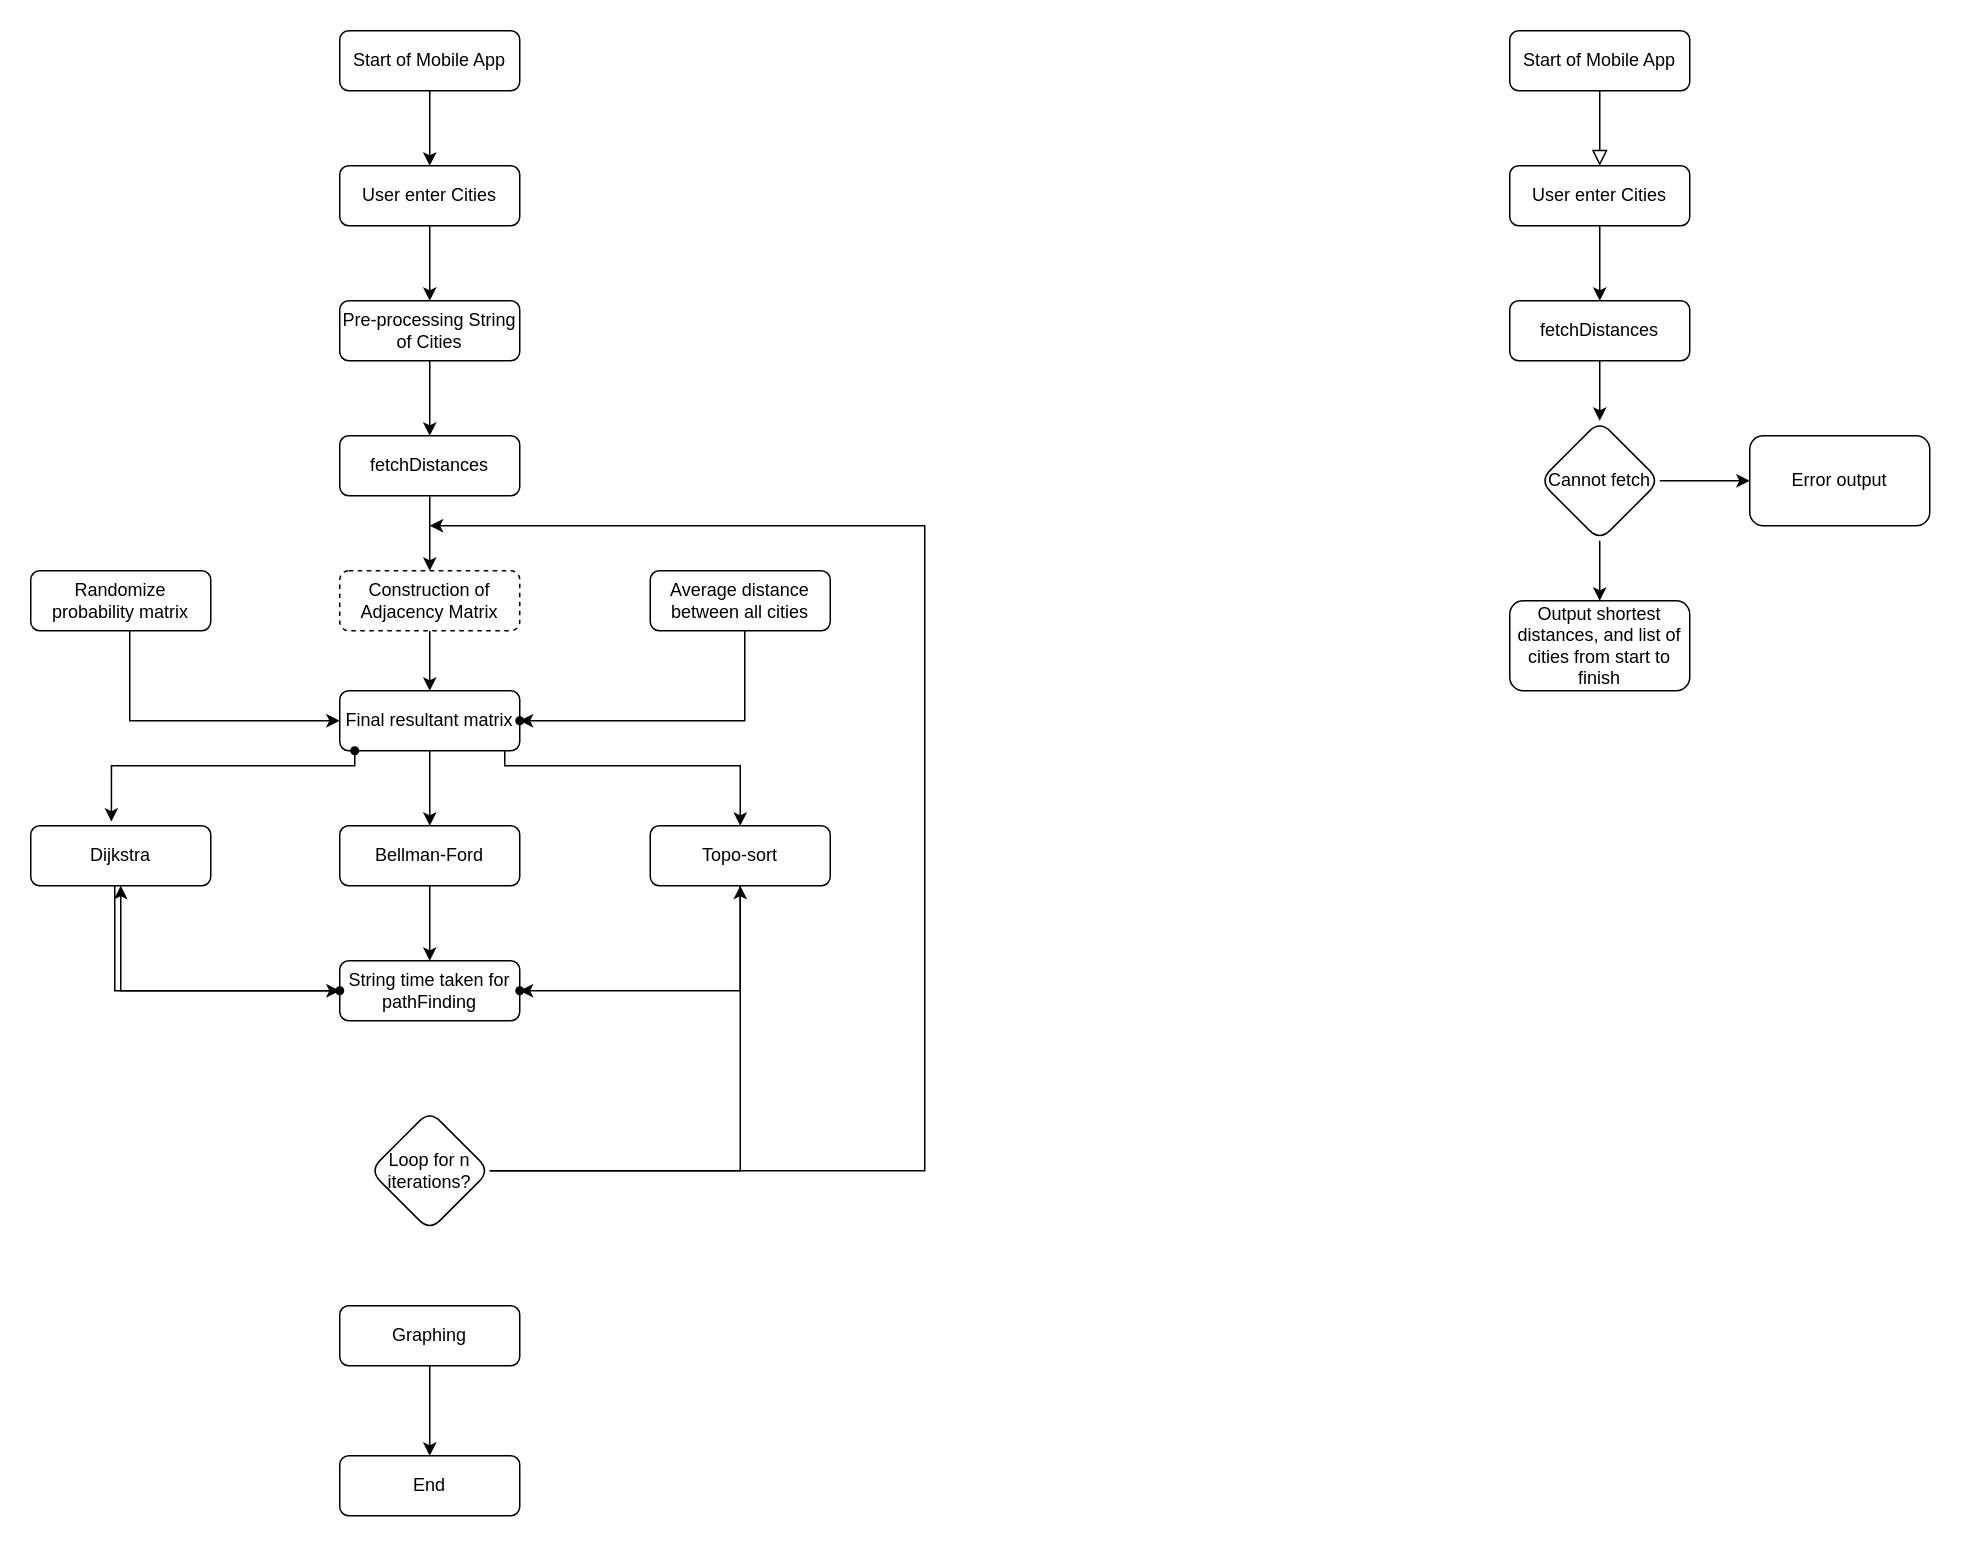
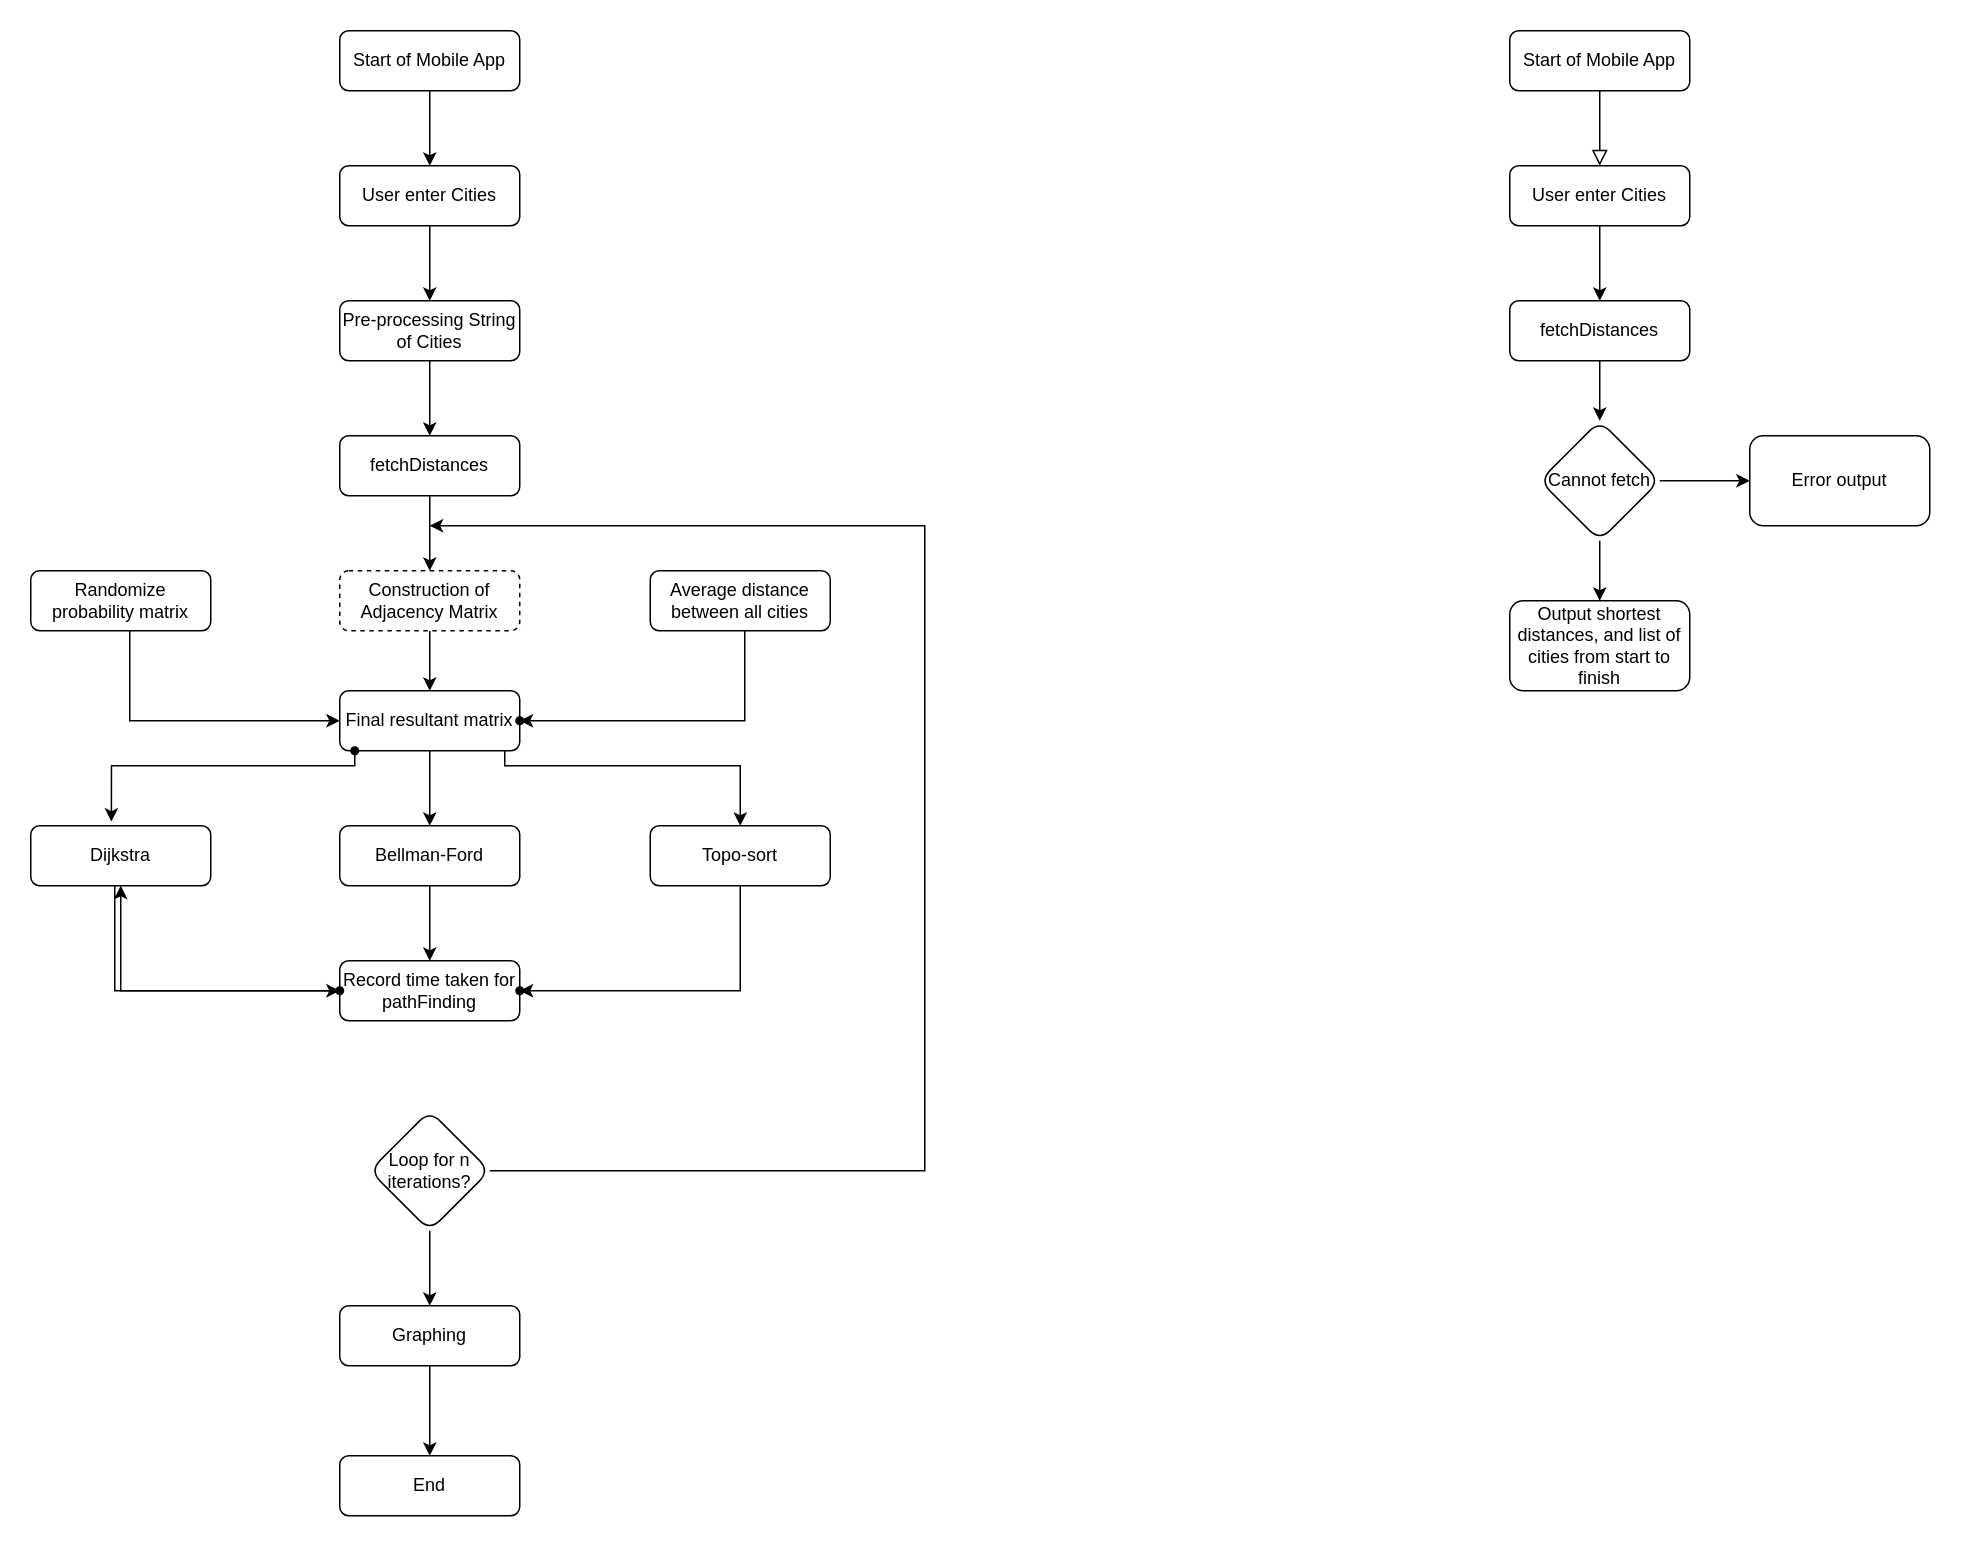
node "String time taken for pathFinding": label "String time taken for pathFinding" -> "Record time taken for pathFinding"
edge "Loop for n iterations?" -> "Topo-sort": now "Loop for n iterations?" -> "Graphing"
